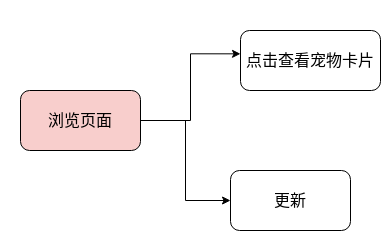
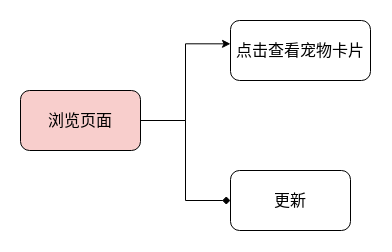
node "点击查看宠物卡片": moved (311, 61) -> (301, 51)
edge "浏览页面" -> "更新": arrowhead classic -> diamond
